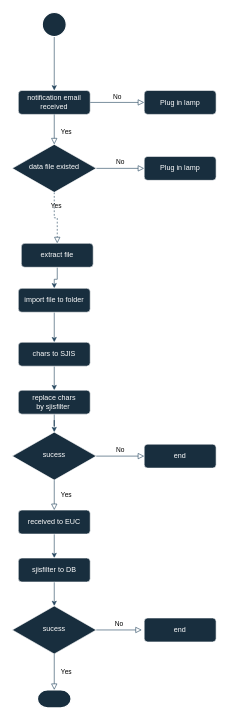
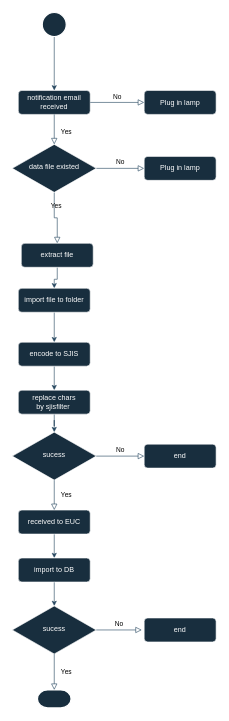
edge "data file existed" -> "extract file": style dashed -> solid
node "chars to SJIS": label "chars to SJIS" -> "encode to SJIS"
node "sjisfilter to DB": label "sjisfilter to DB" -> "import to DB"
